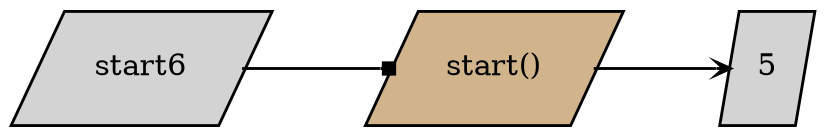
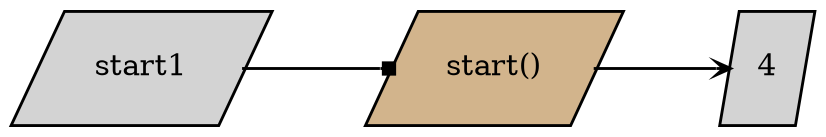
node "start6": label "start6" -> "start1"
node "5": label "5" -> "4"
